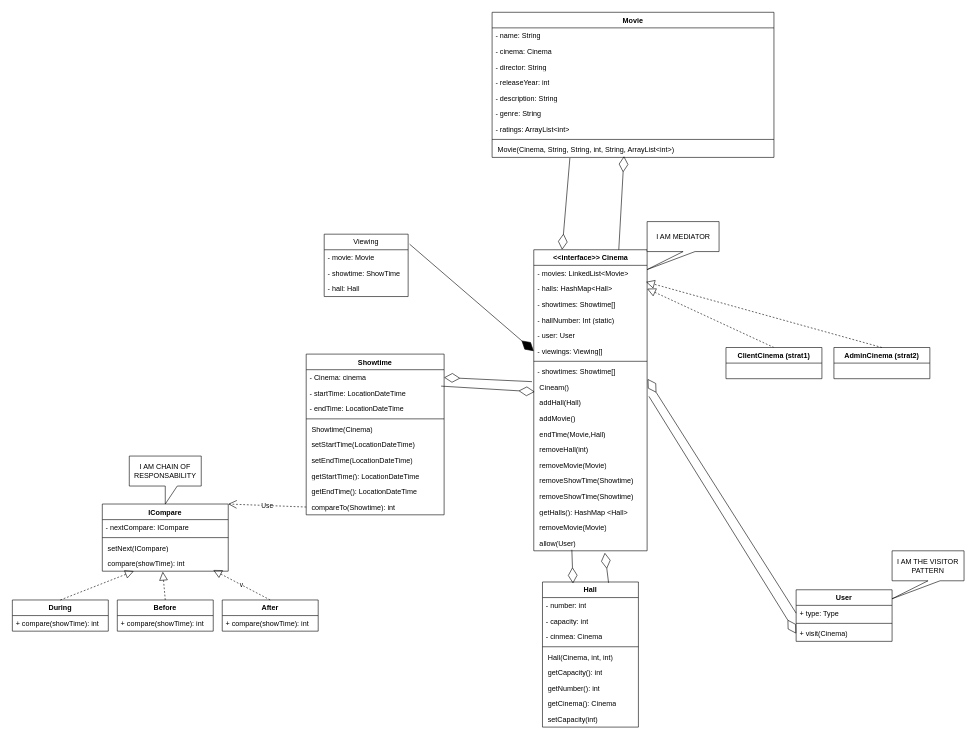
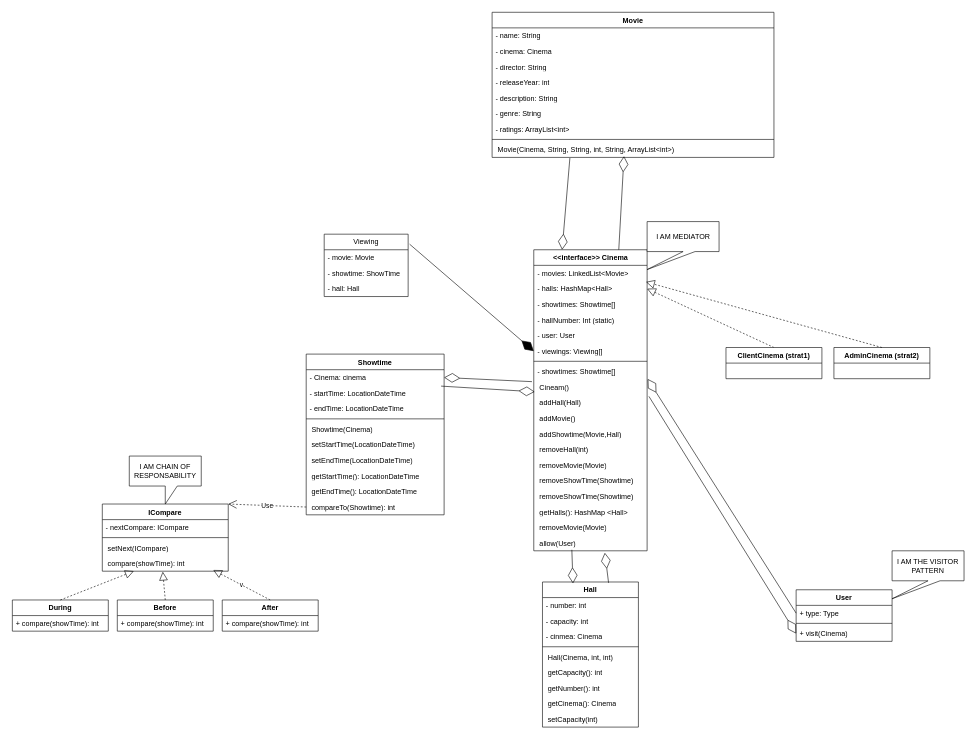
node "endTime(Movie,Hall)": label "endTime(Movie,Hall)" -> "addShowtime(Movie,Hall)"
